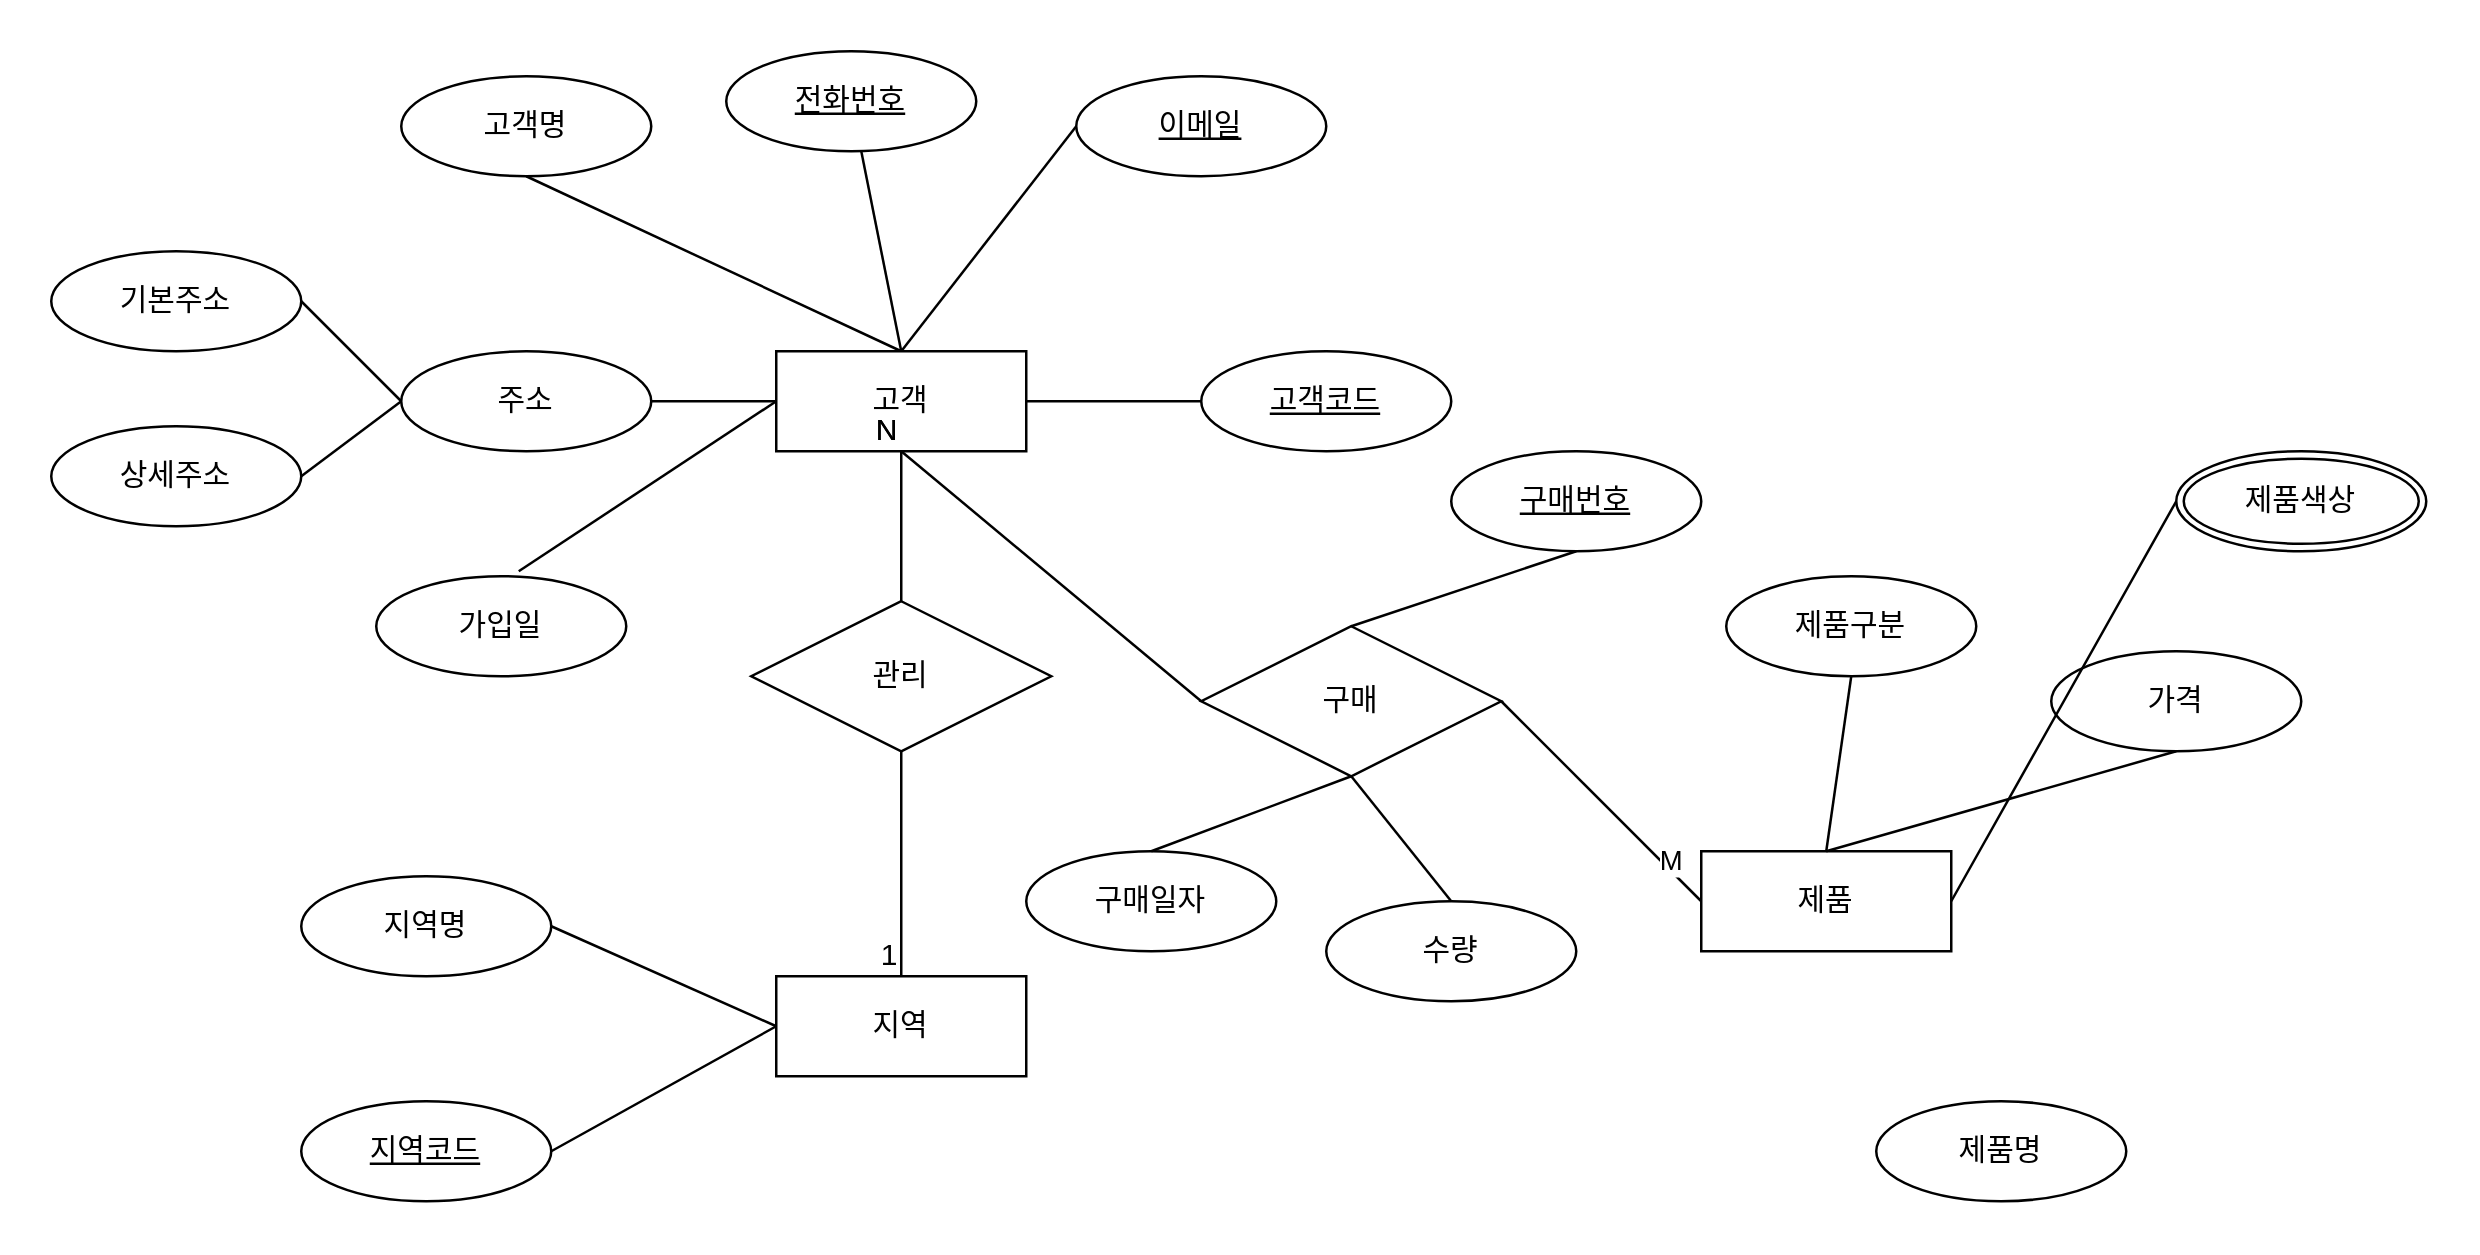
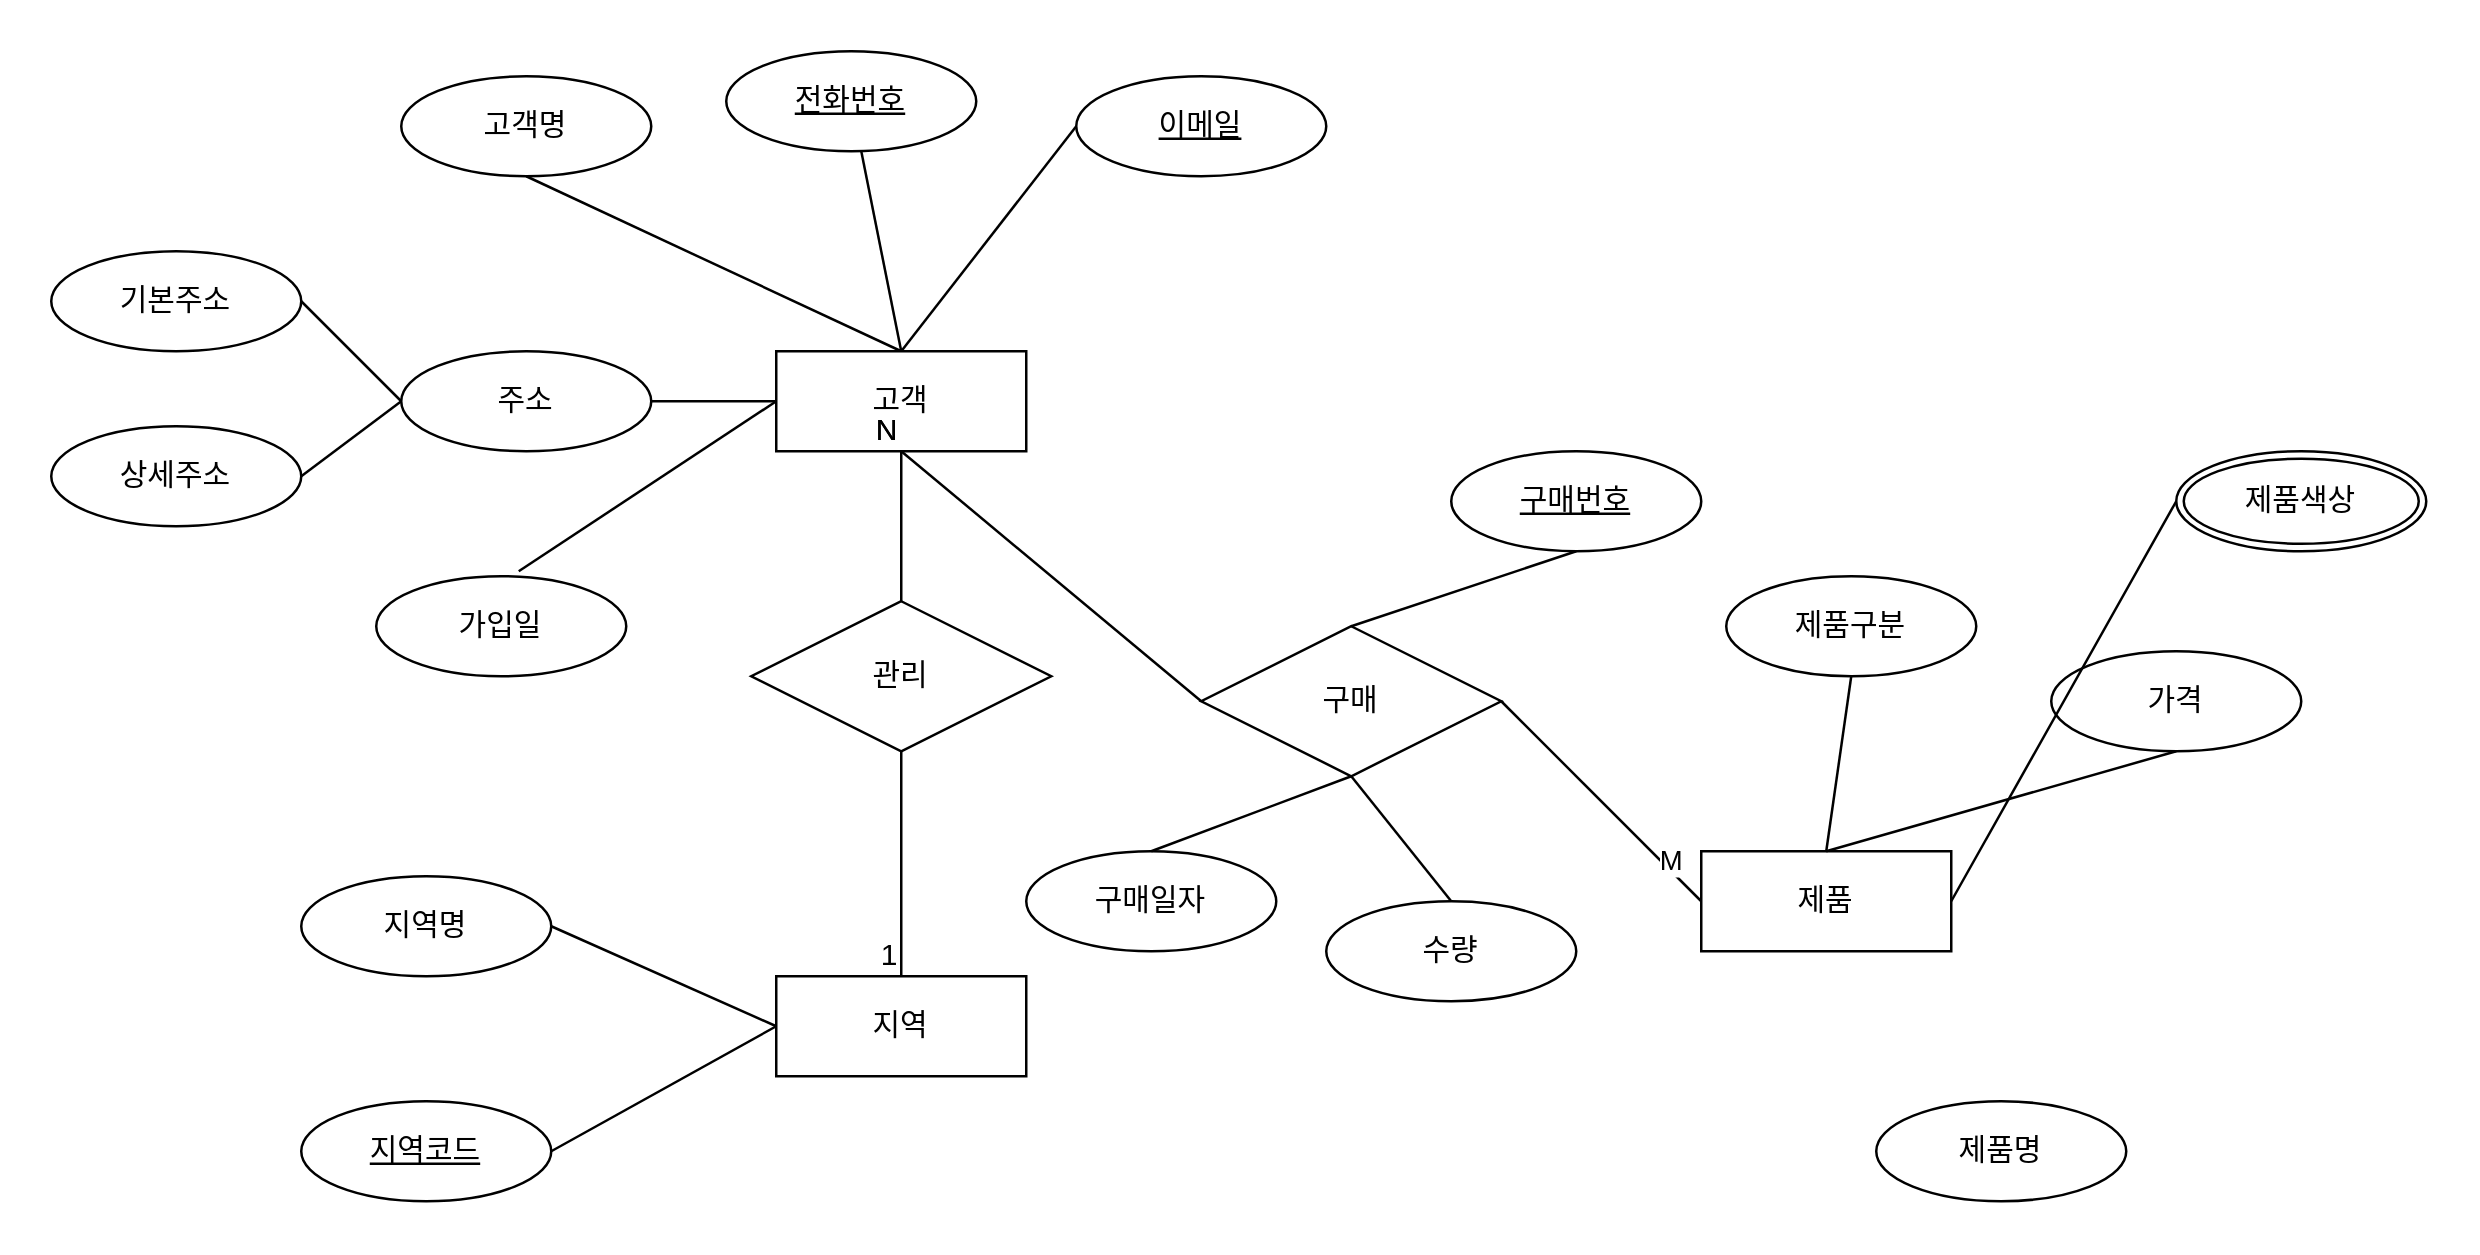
edge "고객" -- "고객코드": removed
node "고객코드": removed
